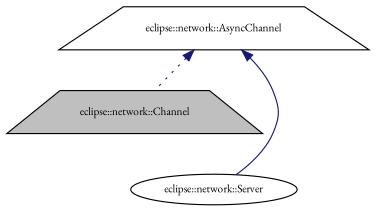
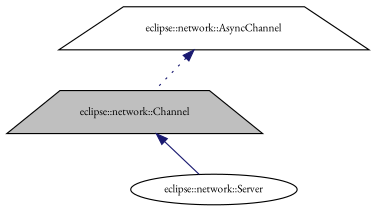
edge "eclipse::network::Server" -> "eclipse::network::AsyncChannel": now "eclipse::network::Server" -> "eclipse::network::Channel"
